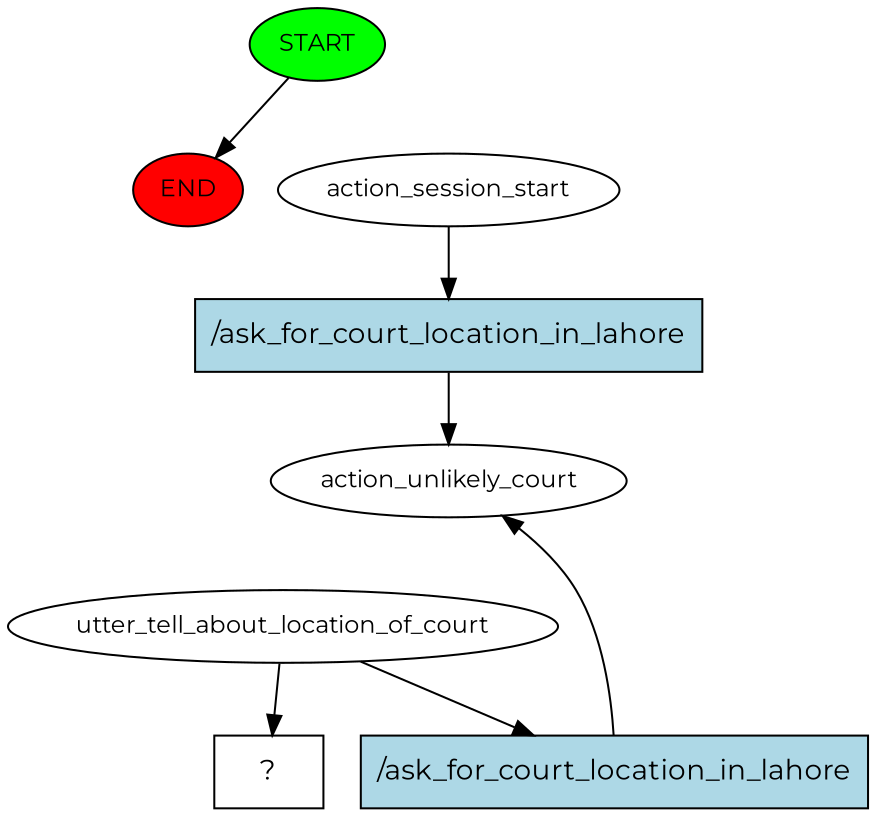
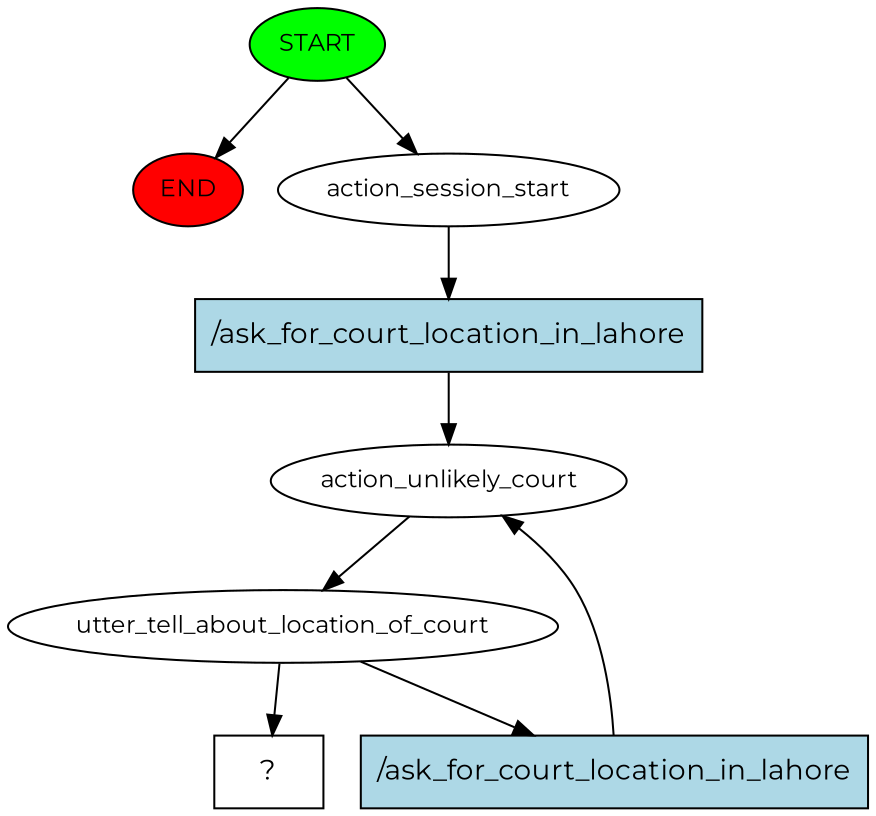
edge "START" -> "action_session_start": added
edge "action_unlikely_court" -> "utter_tell_about_location_of_court": added
